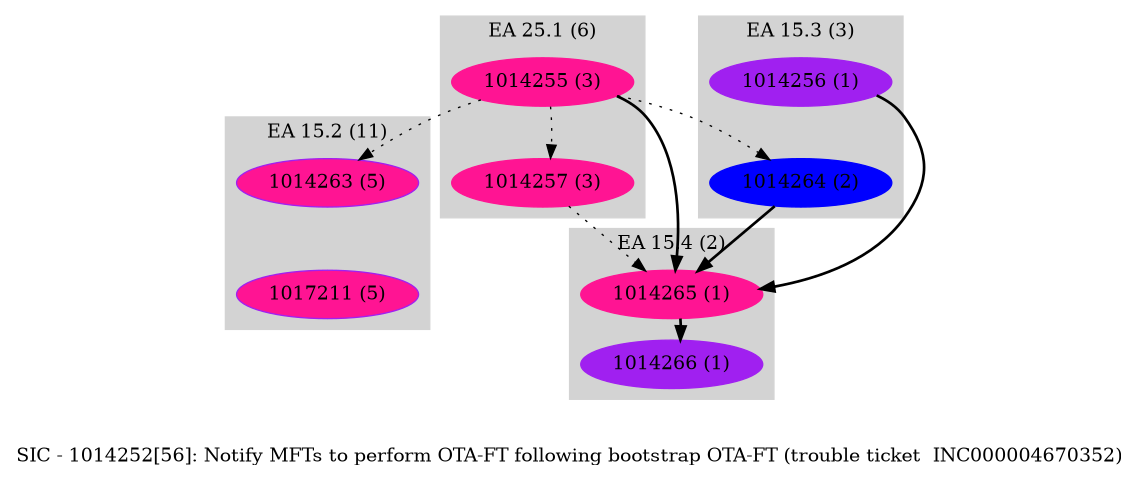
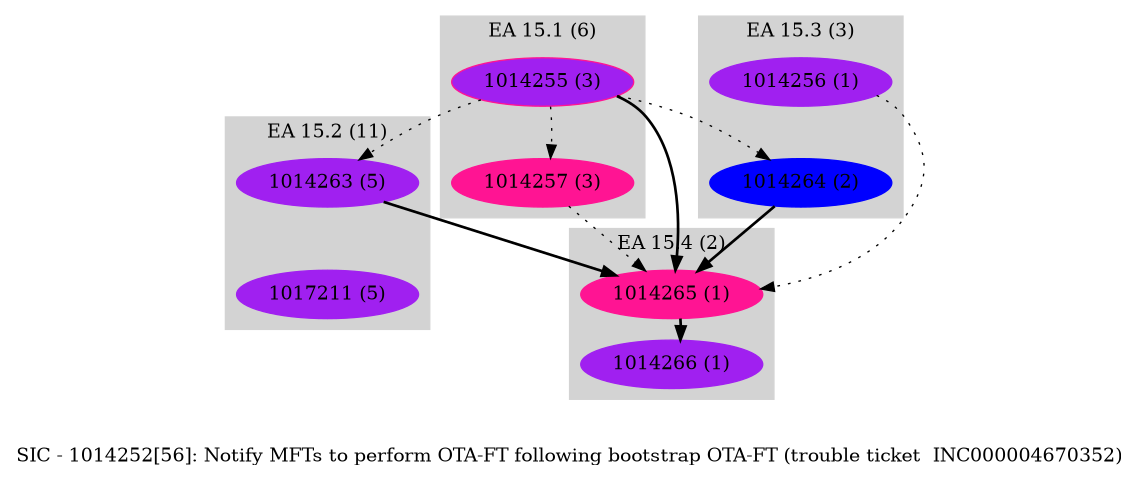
cluster "EA 25.1 (6)": label "EA 25.1 (6)" -> "EA 15.1 (6)"
node "1014255 (3)": fillcolor deeppink -> purple
node "1014263 (5)": fillcolor deeppink -> purple
edge "1014256 (1)" -> "1014265 (1)": style bold -> dotted
edge "1014263 (5)" -> "1014265 (1)": added
node "1017211 (5)": fillcolor deeppink -> purple
